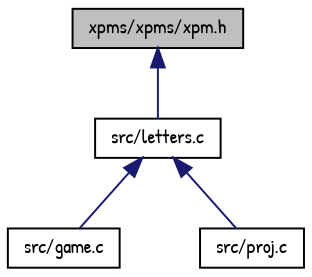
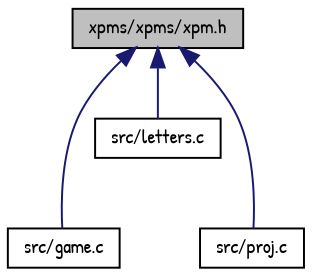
edge "src/game.c" -> "src/letters.c": now "src/game.c" -> "xpms/xpms/xpm.h"
edge "src/proj.c" -> "src/letters.c": now "src/proj.c" -> "xpms/xpms/xpm.h"
